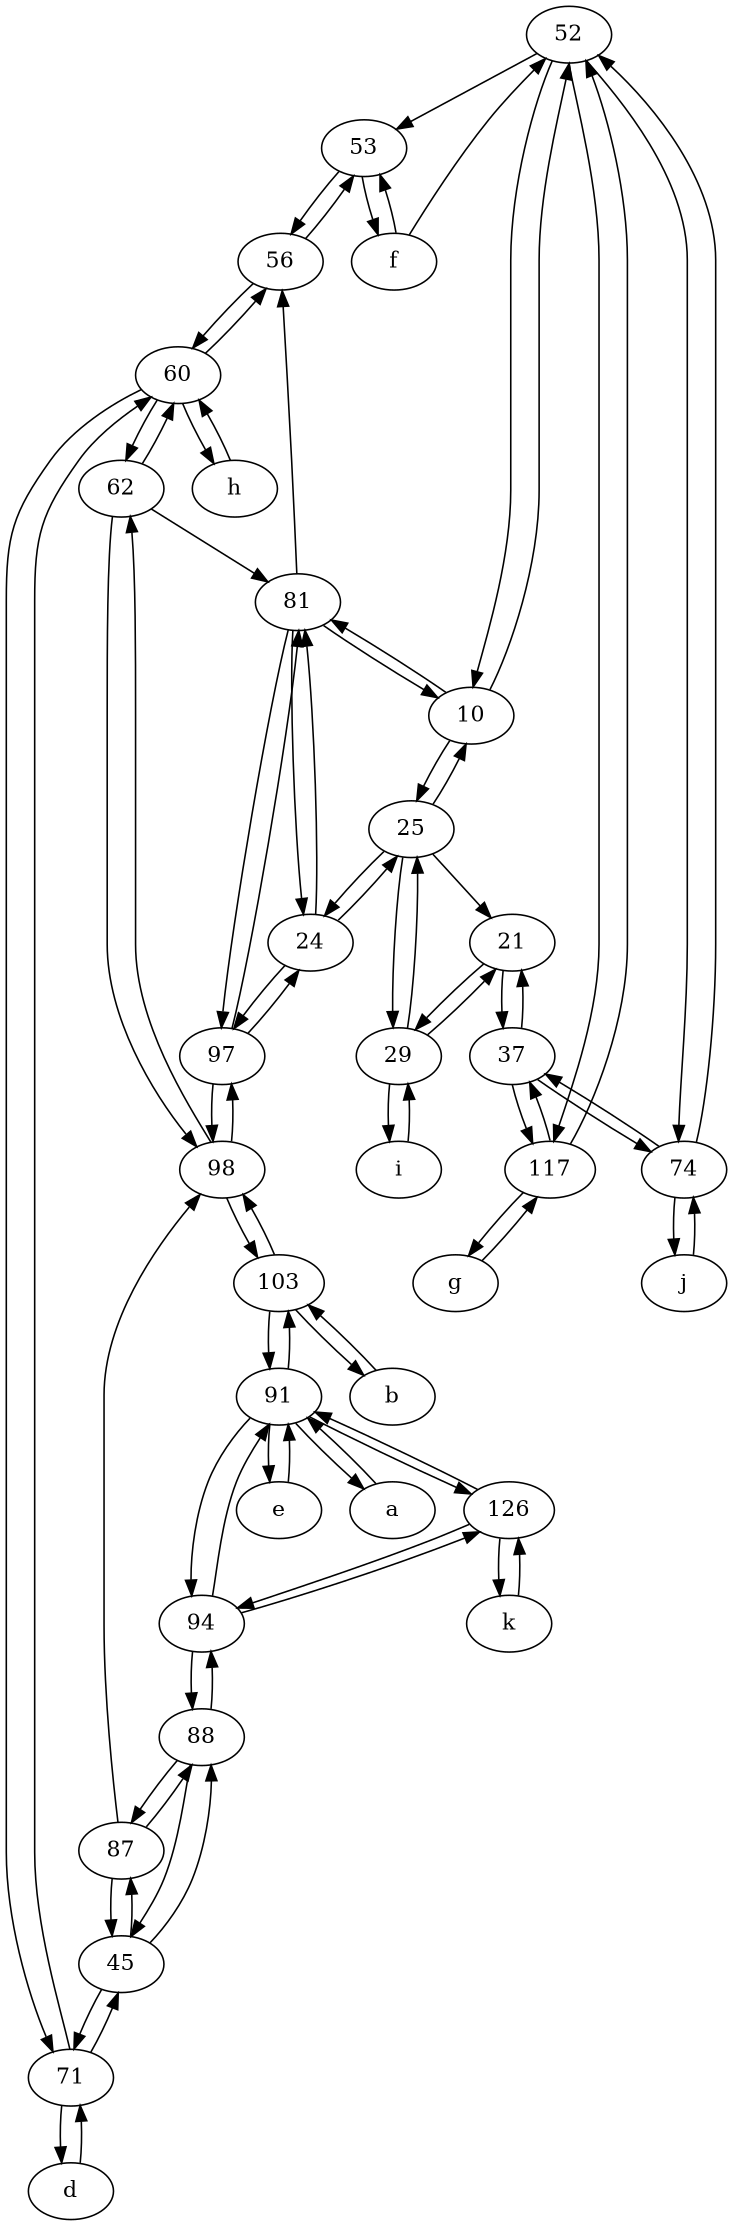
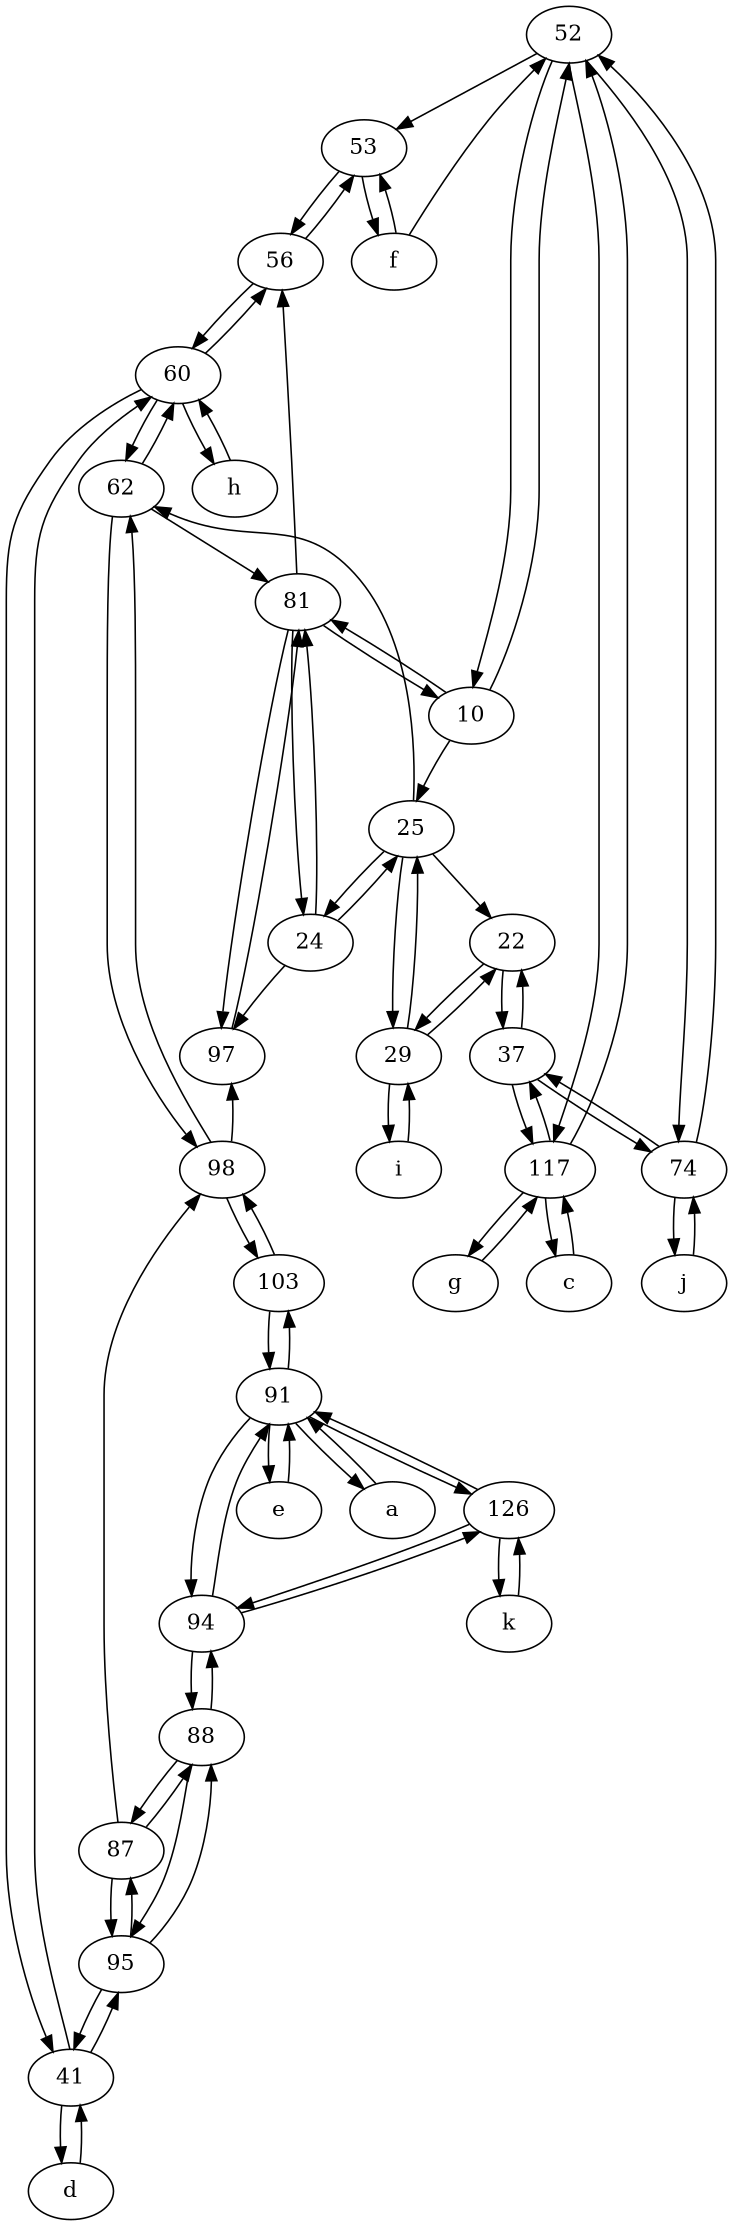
edge "25" -> "10": now "25" -> "62"
node "21": label "21" -> "22"
edge "97" -> "24": removed
edge "97" -> "98": removed
node "c": added
node "b": removed
node "45": label "45" -> "95"
node "71": label "71" -> "41"
